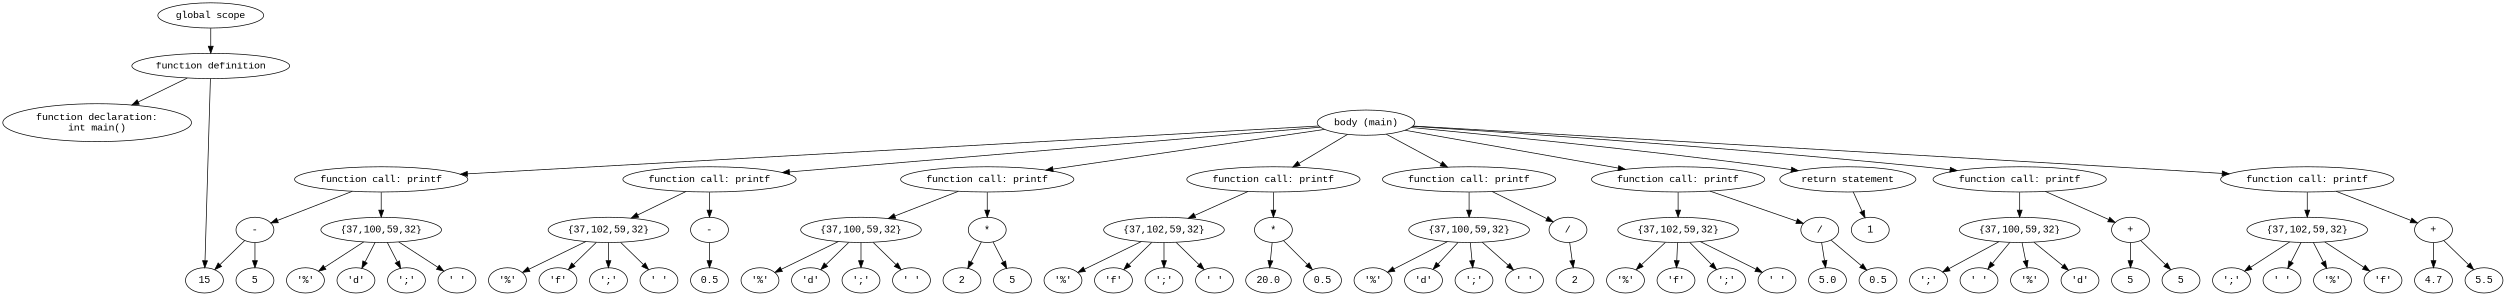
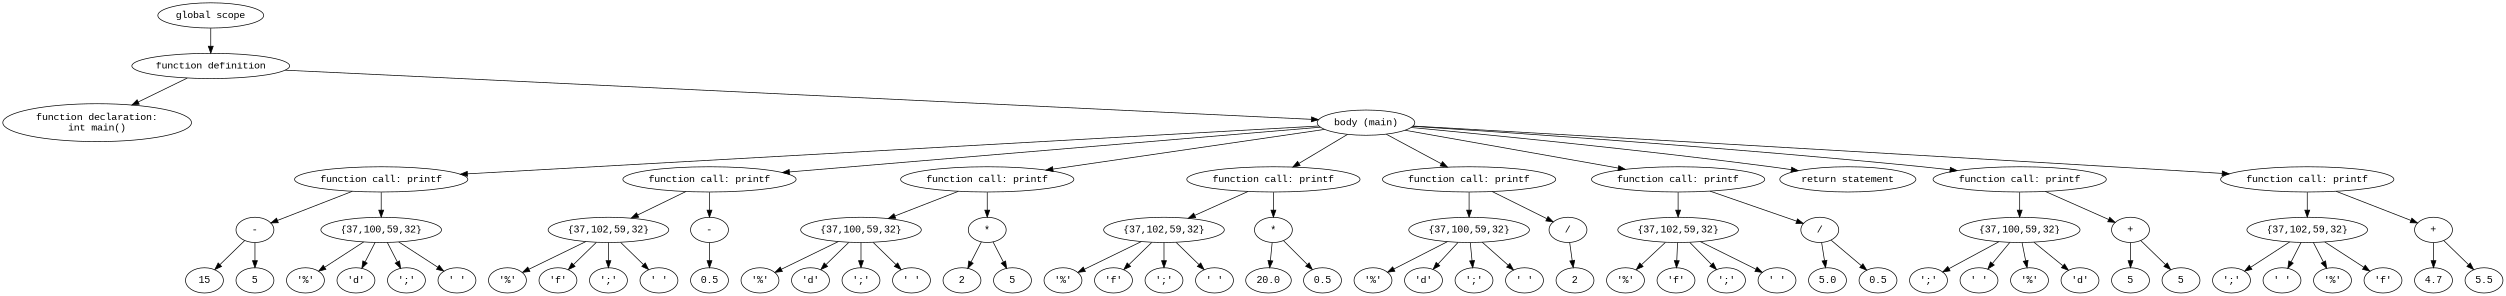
edge "function definition" -> "15": now "function definition" -> "body (main)"
node "1": removed
